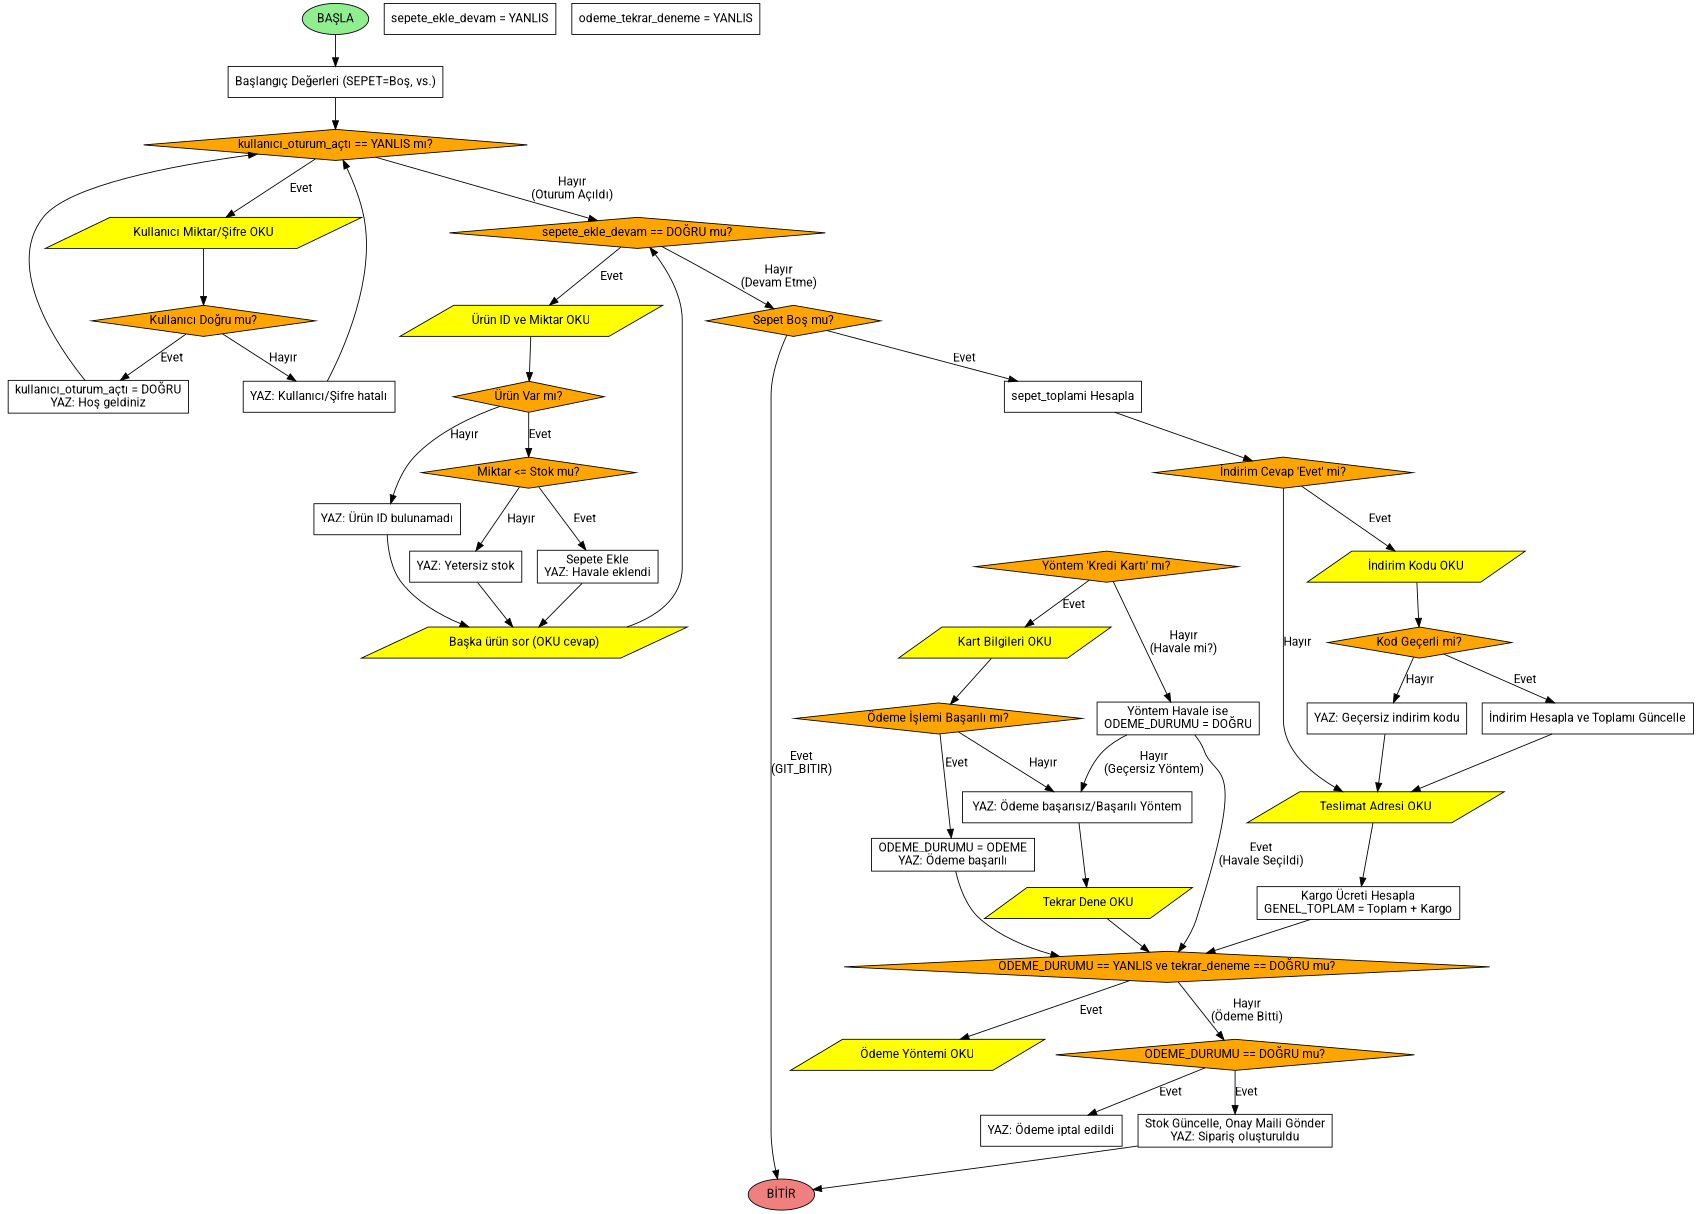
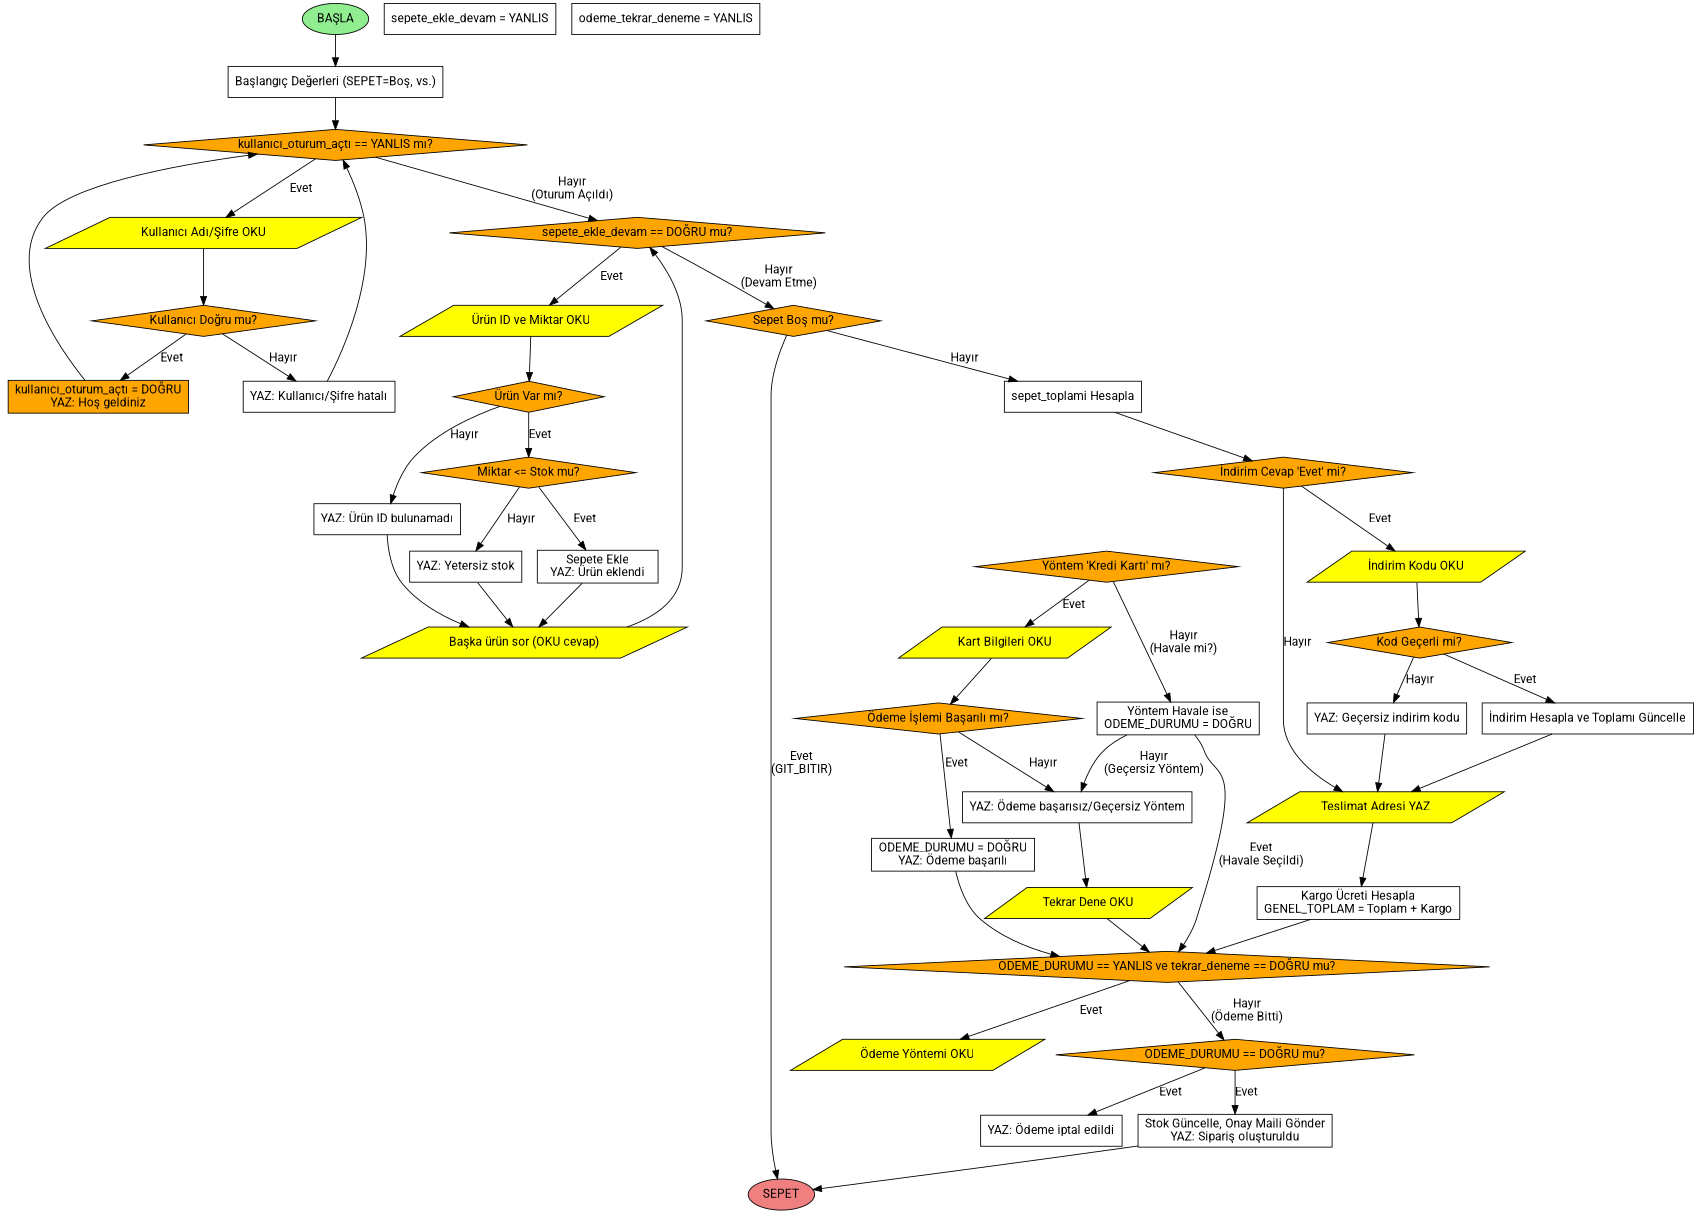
node "Kullanıcı Miktar/Şifre OKU": label "Kullanıcı Miktar/Şifre OKU" -> "Kullanıcı Adı/Şifre OKU"
edge "Sepet Boş mu?" -> "sepet_toplami Hesapla": label "Evet" -> "Hayır"
node "kullanıcı_oturum_açtı = DOĞRU YAZ: Hoş geldiniz": fillcolor white -> orange
node "Sepete Ekle YAZ: Havale eklendi": label "Sepete Ekle YAZ: Havale eklendi" -> "Sepete Ekle YAZ: Ürün eklendi"
node "YAZ: Ödeme başarısız/Başarılı Yöntem": label "YAZ: Ödeme başarısız/Başarılı Yöntem" -> "YAZ: Ödeme başarısız/Geçersiz Yöntem"
node "Teslimat Adresi OKU": label "Teslimat Adresi OKU" -> "Teslimat Adresi YAZ"
node "ODEME_DURUMU = ODEME YAZ: Ödeme başarılı": label "ODEME_DURUMU = ODEME YAZ: Ödeme başarılı" -> "ODEME_DURUMU = DOĞRU YAZ: Ödeme başarılı"
node "BİTİR": label "BİTİR" -> "SEPET"
